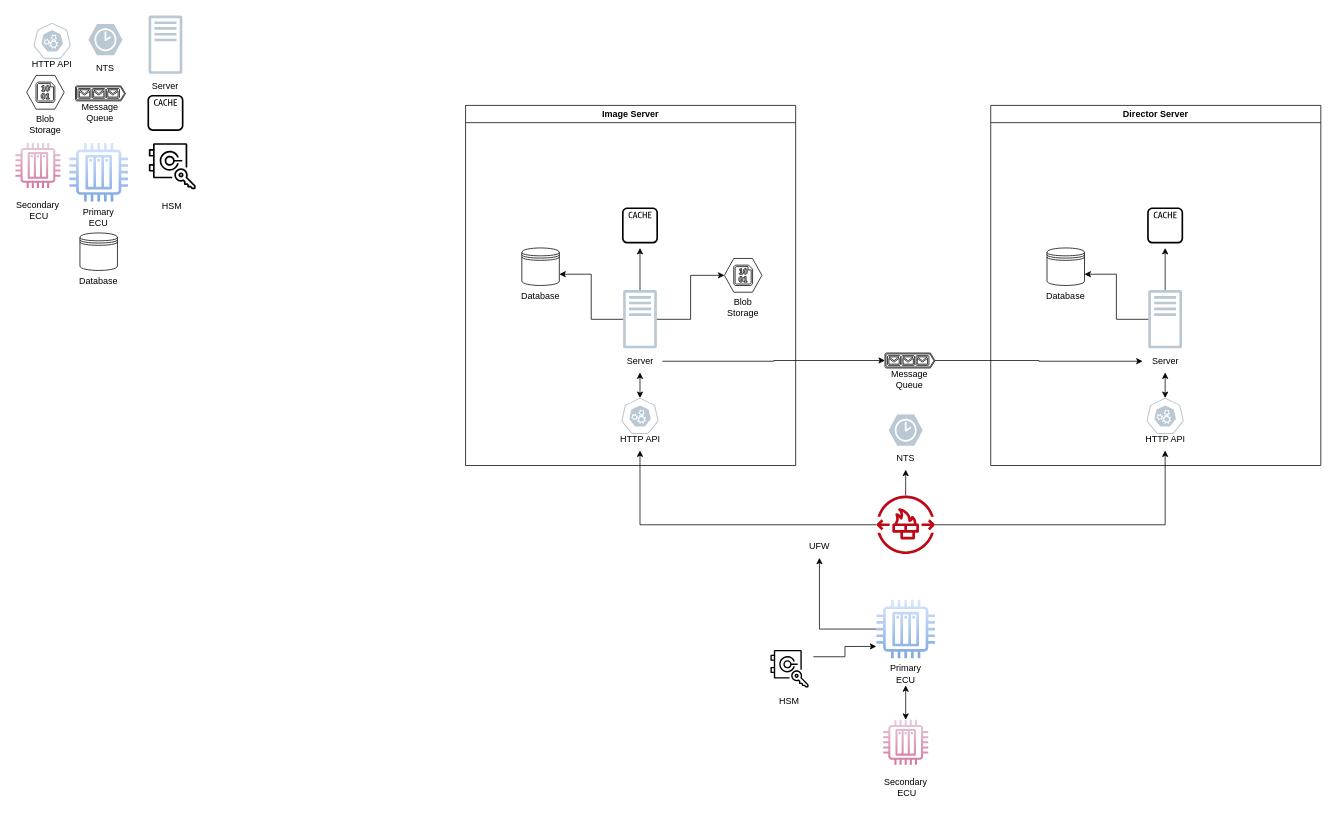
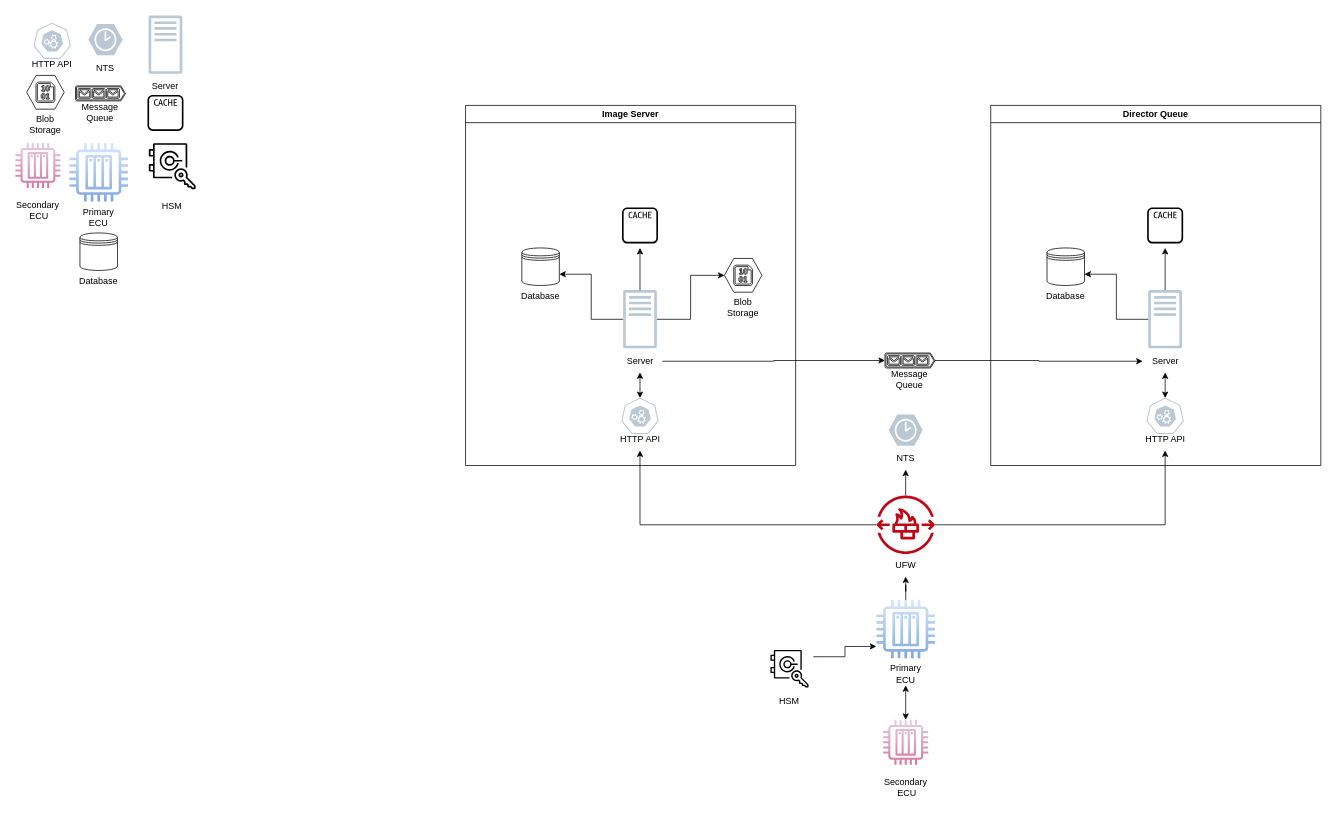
node "Director Server": label "Director Server" -> "Director Queue"
node "UFW": moved (819, 546) -> (905, 565)
